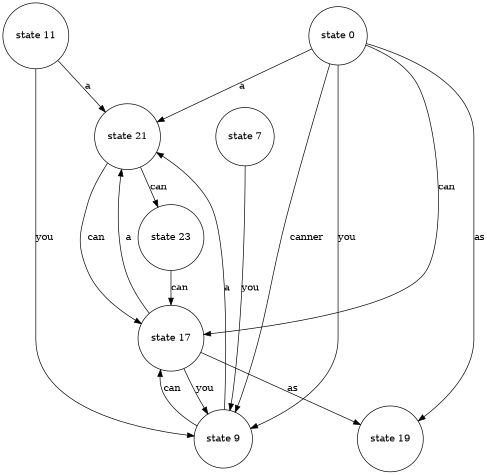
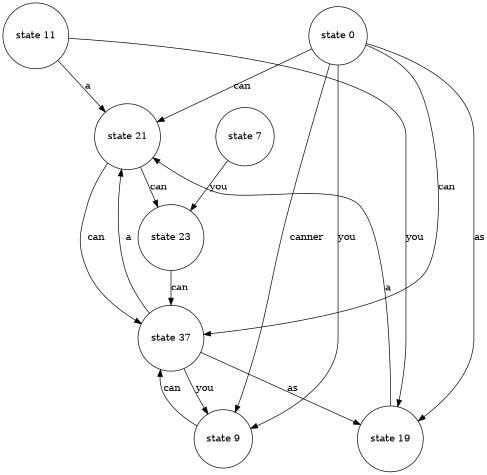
edge "state 0" -> "state 21": label "a" -> "can"
edge "state 9" -> "state 21": now "state 19" -> "state 21"
edge "state 7" -> "state 9": now "state 7" -> "state 23"
edge "state 11" -> "state 9": now "state 11" -> "state 19"
node "state 17": label "state 17" -> "state 37"
